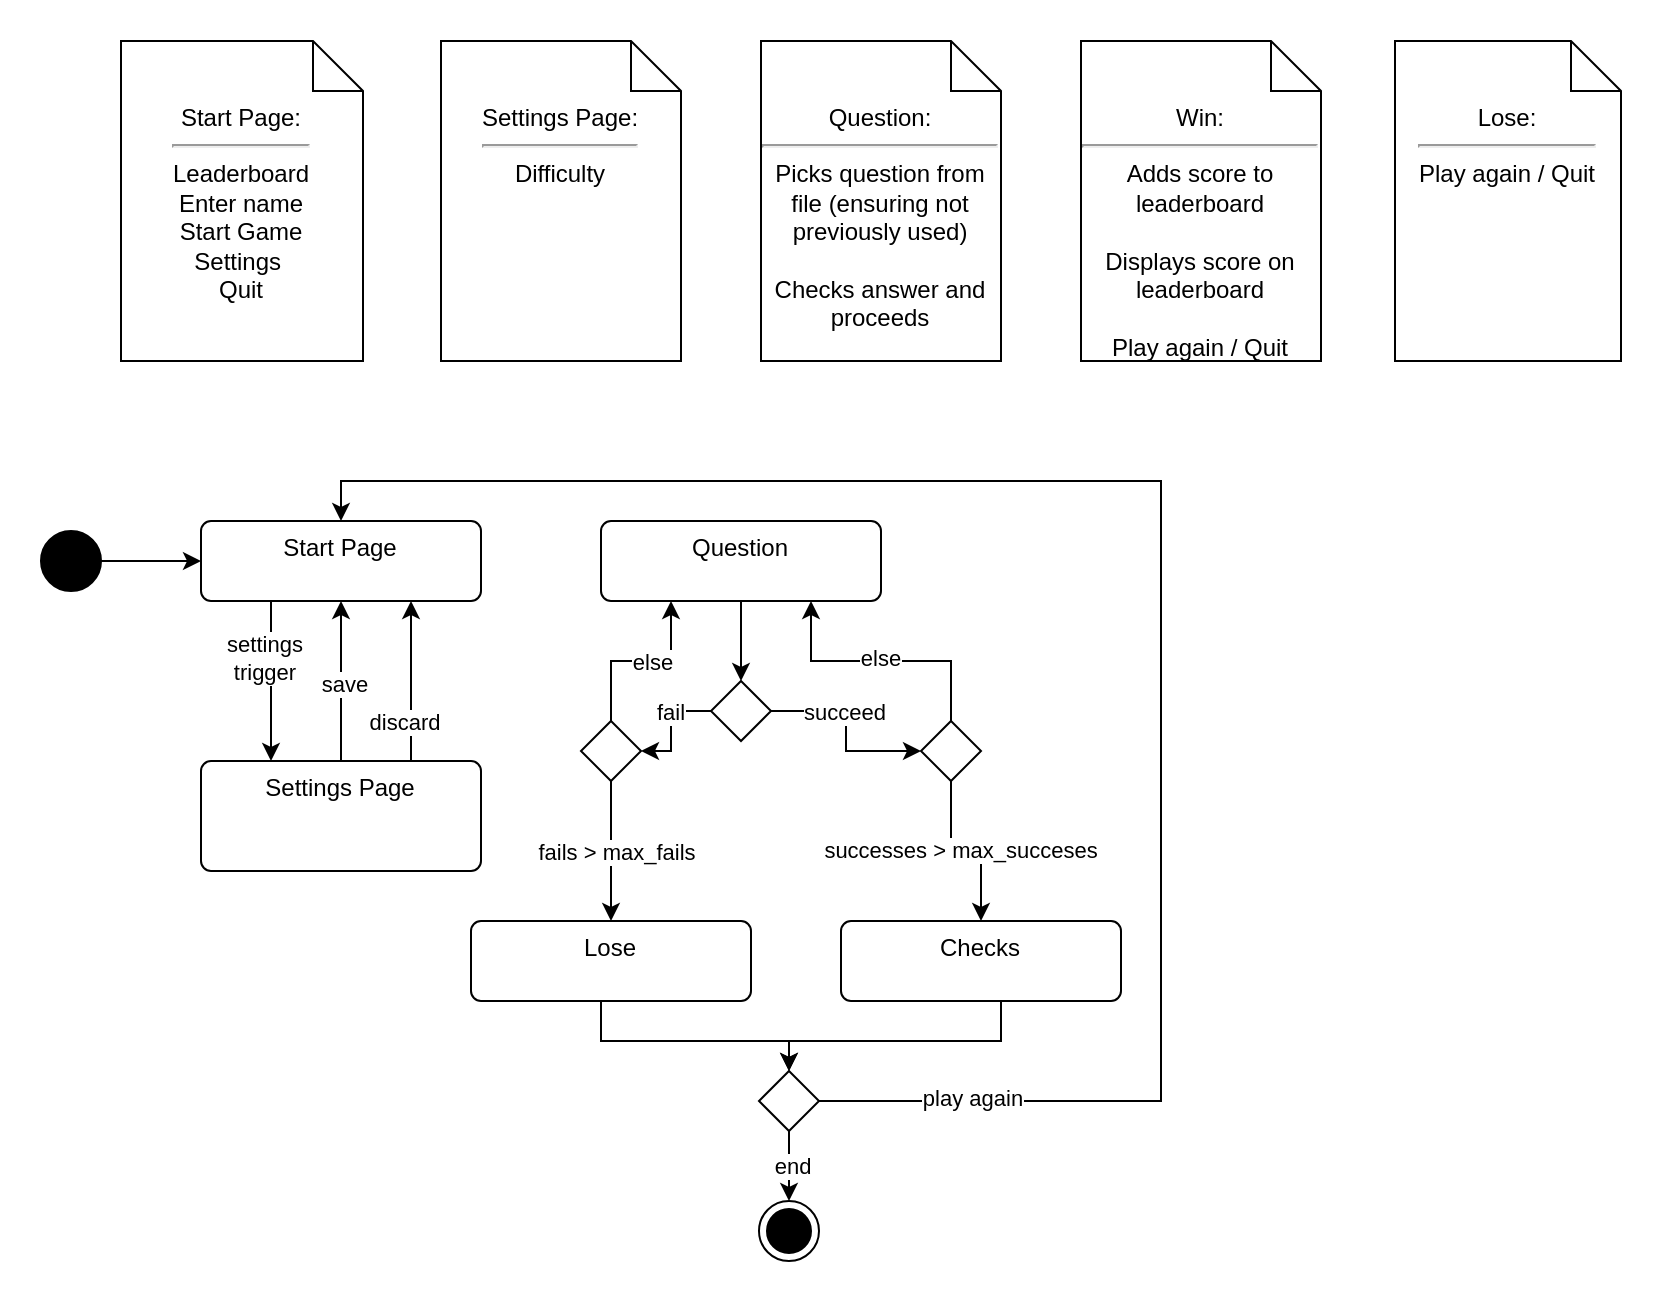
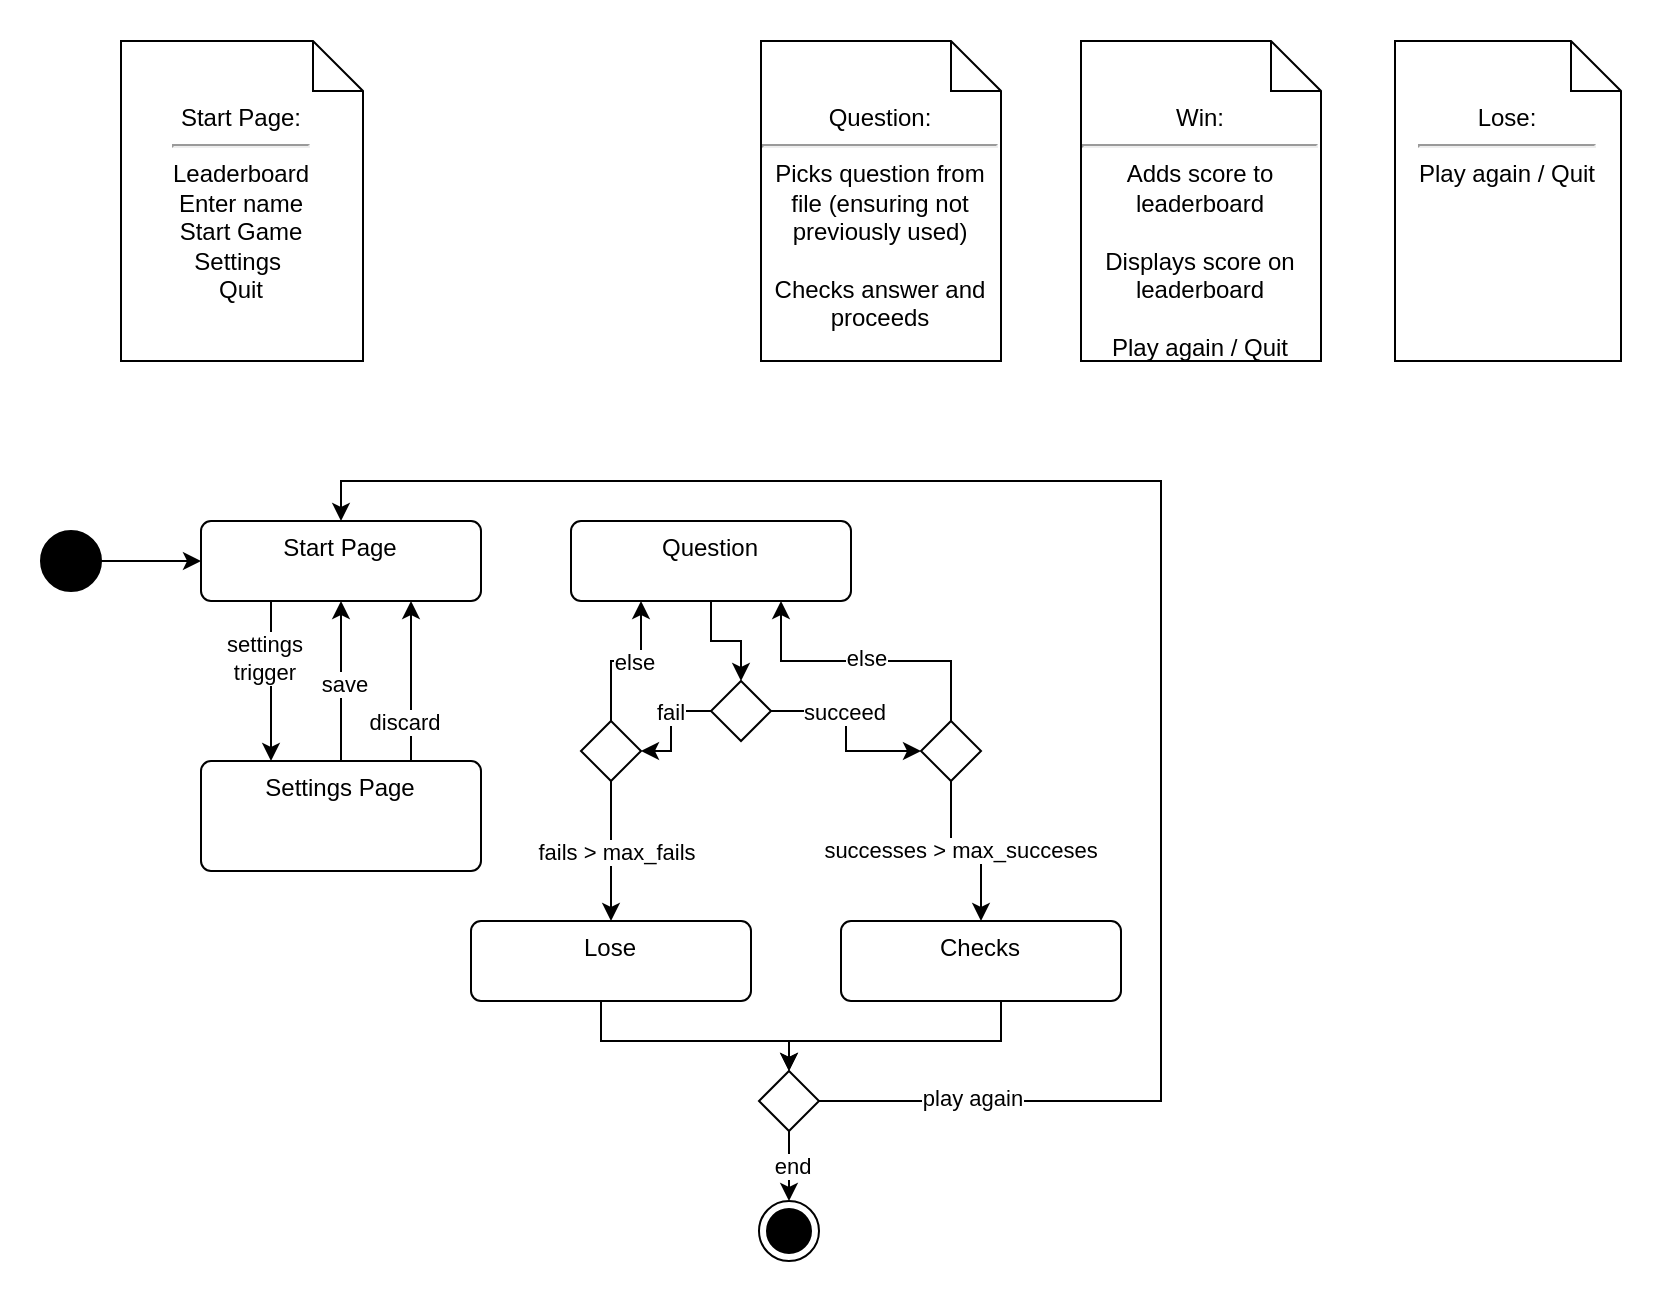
node "Settings Page:Difficulty": removed
node "Question": moved (741, 561) -> (711, 561)
